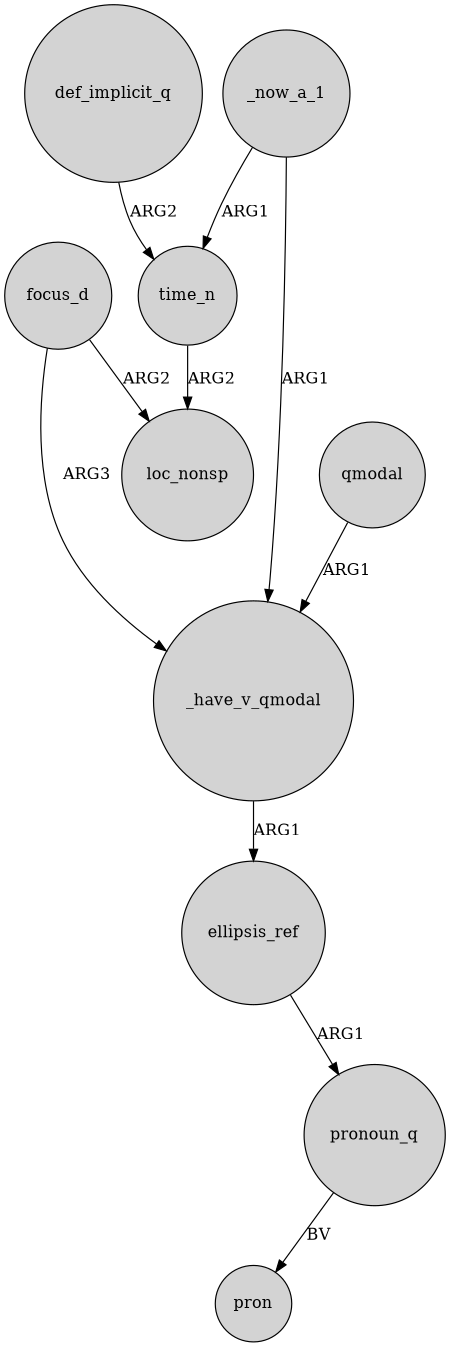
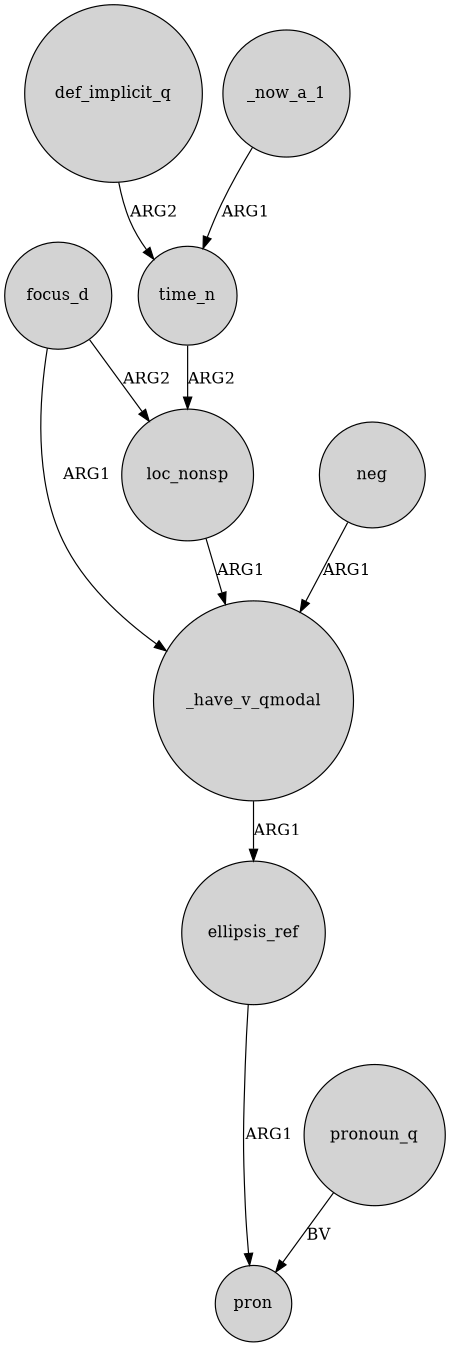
edge "_now_a_1" -> "_have_v_qmodal": now "loc_nonsp" -> "_have_v_qmodal"
edge "focus_d" -> "_have_v_qmodal": label "ARG3" -> "ARG1"
node "qmodal": label "qmodal" -> "neg"
edge "ellipsis_ref" -> "pronoun_q": now "ellipsis_ref" -> "pron"
